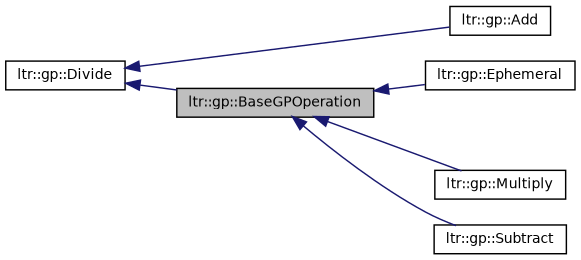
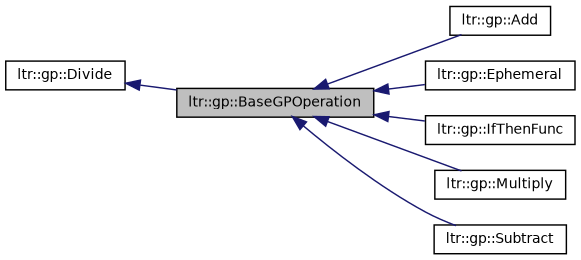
edge "ltr::gp::Add" -> "ltr::gp::Divide": now "ltr::gp::Add" -> "ltr::gp::BaseGPOperation"
node "ltr::gp::IfThenFunc": added
